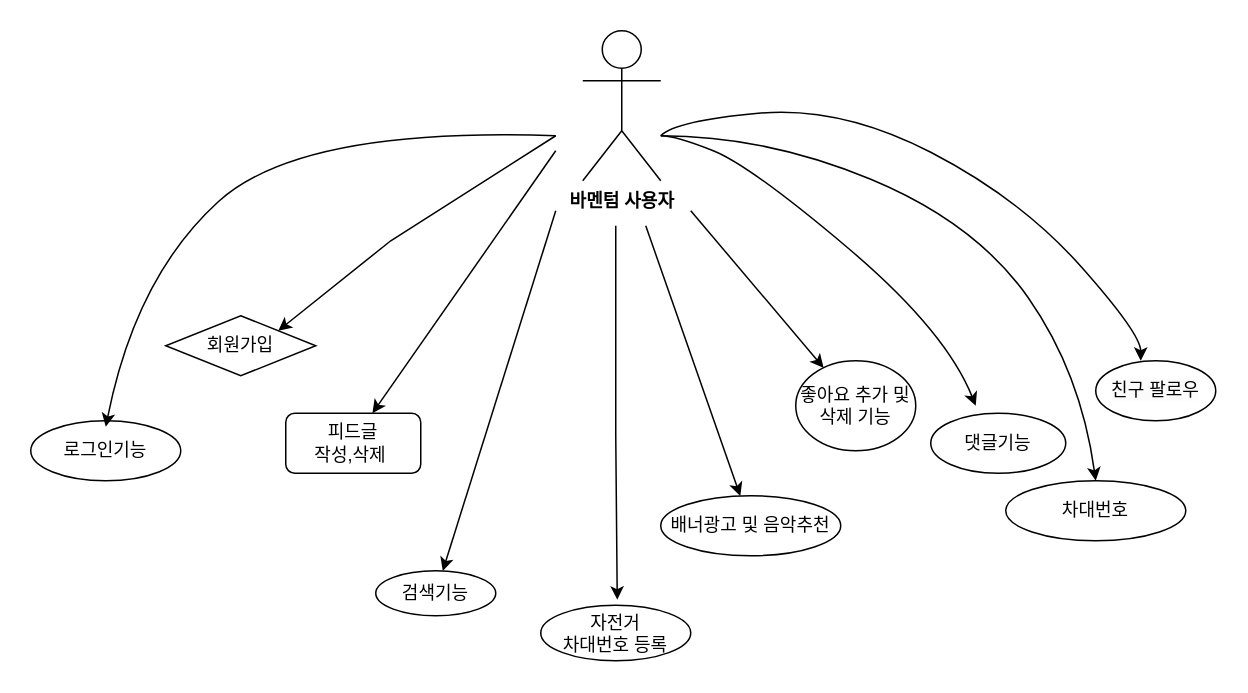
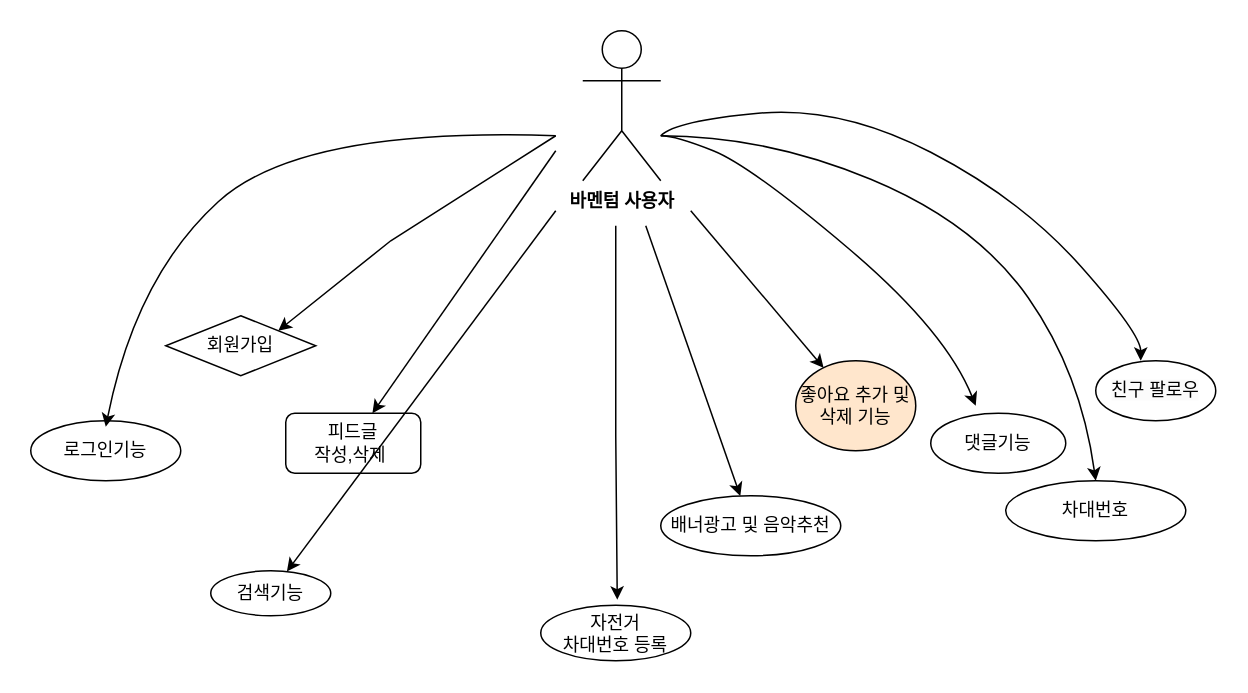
node "좋아요 추가 및 삭제 기능": fillcolor #ffffff -> #ffe6cc
node "검색기능": moved (436, 593) -> (271, 593)
